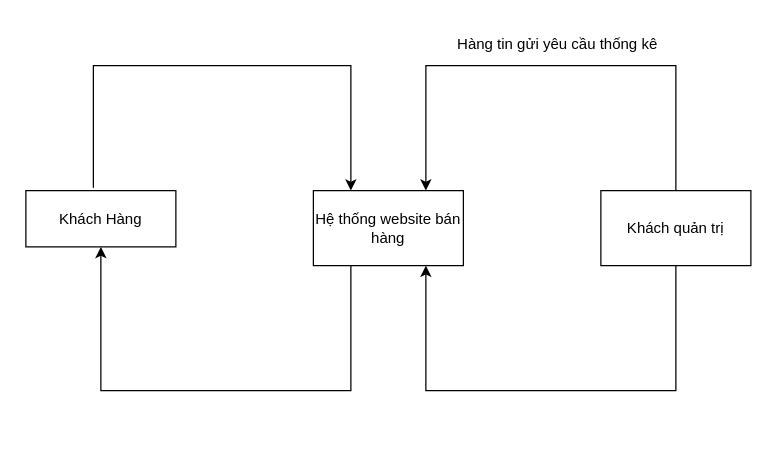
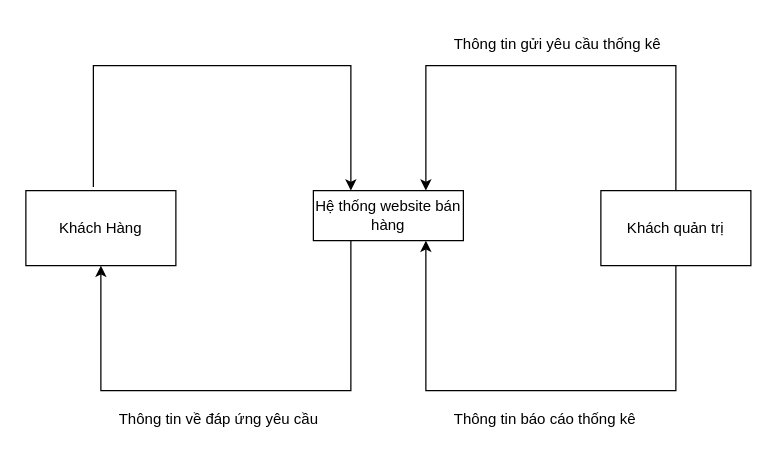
node "Hàng tin gửi yêu cầu thống kê": label "Hàng tin gửi yêu cầu thống kê" -> "Thông tin gửi yêu cầu thống kê"
node "Khách Hàng": size 150x56 -> 150x75
node "Hệ thống website bán hàng": size 150x75 -> 150x50
node "Thông tin về đáp ứng yêu cầu": added
node "Thông tin báo cáo thống kê": added
